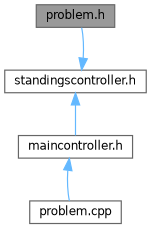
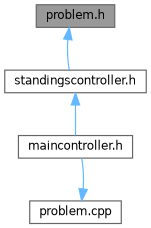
edge "problem.h" -> "standingscontroller.h": reversed
edge "problem.cpp" -> "maincontroller.h": reversed
